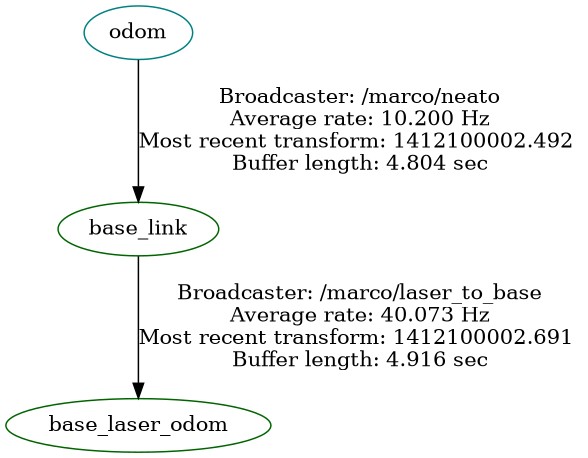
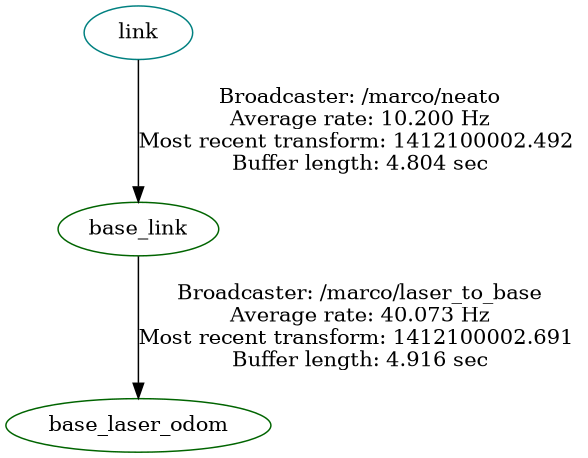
node "odom": label "odom" -> "link"
